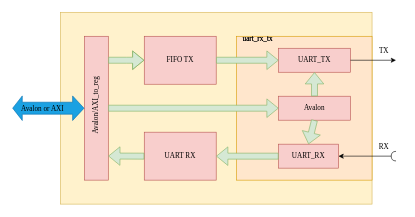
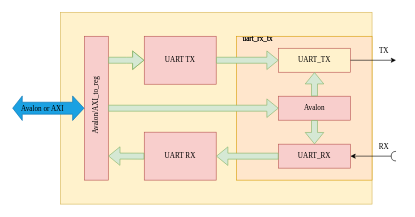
node "FIFO TX": label "FIFO TX" -> "UART TX"
node "UART_TX": fillcolor #f8cecc -> #fff2cc
node "UART_RX": size 60x24 -> 72x24
